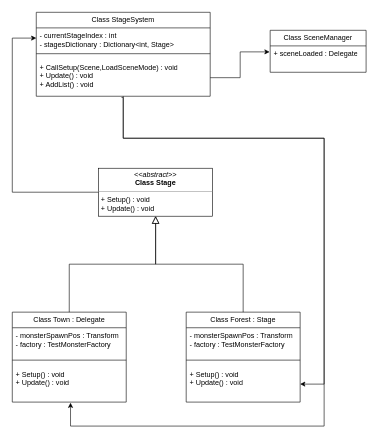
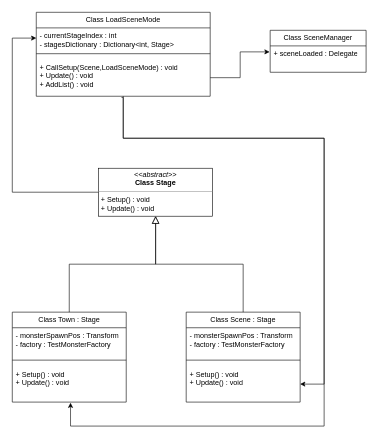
node "Class StageSystem": label "Class StageSystem" -> "Class LoadSceneMode"
node "Class Town : Delegate": label "Class Town : Delegate" -> "Class Town : Stage"
node "Class Forest : Stage": label "Class Forest : Stage" -> "Class Scene : Stage"
